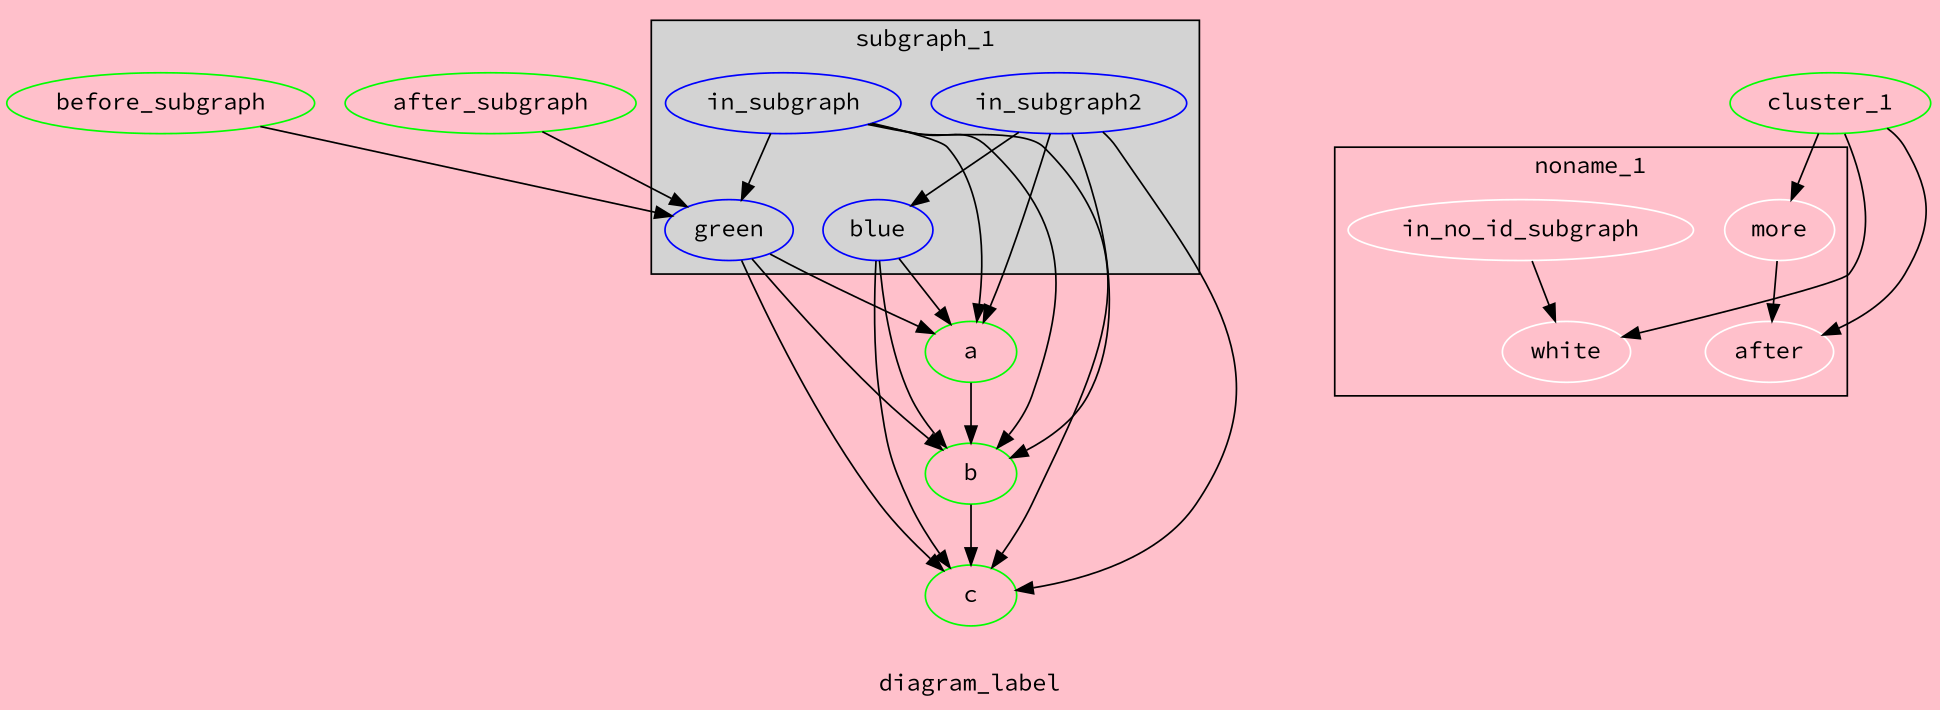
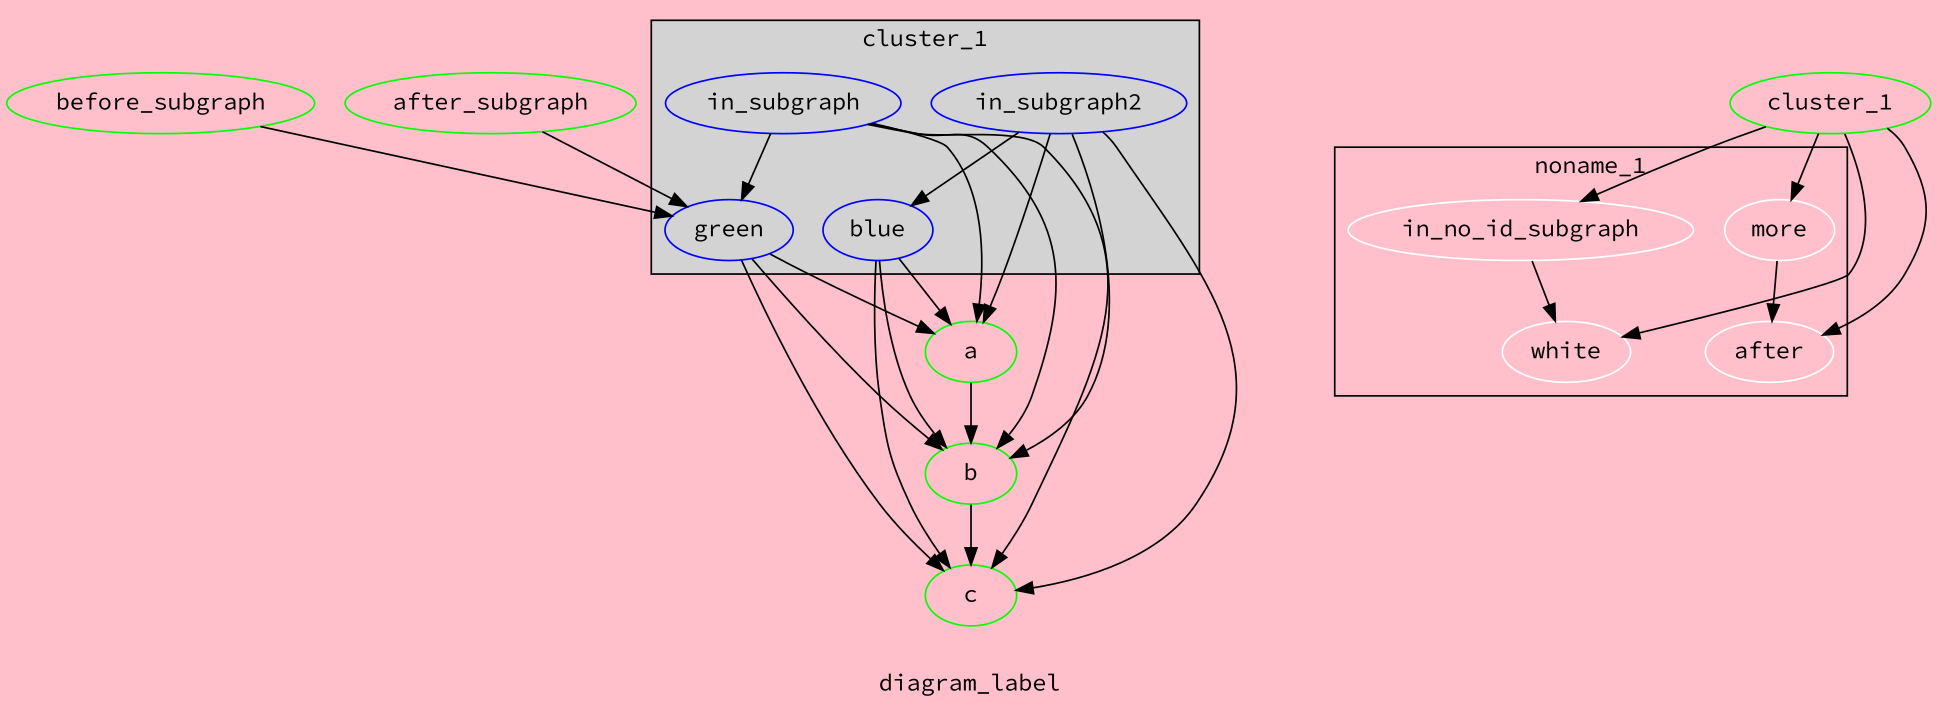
cluster "subgraph_1": label "subgraph_1" -> "cluster_1"
edge "cluster_1" -> "in_no_id_subgraph": added
